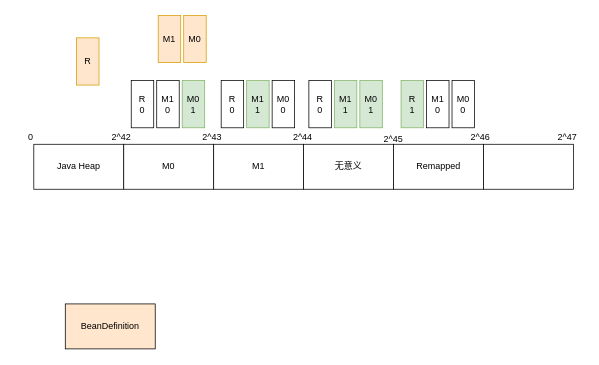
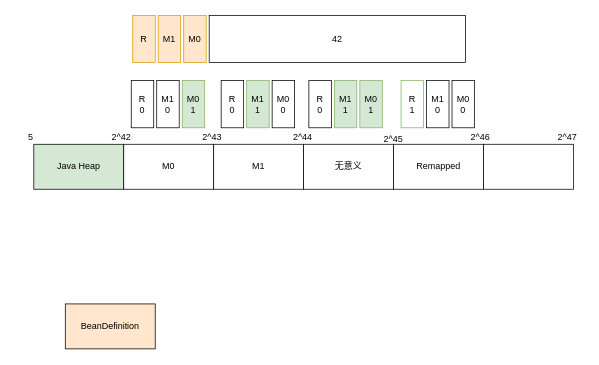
node "42": added
node "R": moved (87, 62) -> (144, 39)
node "R 1": fillcolor #d5e8d4 -> #ffffff
node "0": label "0" -> "5"
node "Java Heap": fillcolor #ffffff -> #d5e8d4
